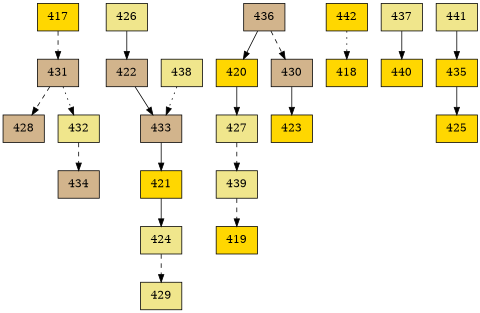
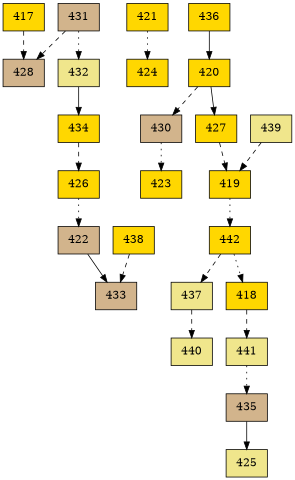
node "426": fillcolor khaki -> gold
node "436": fillcolor tan -> gold
edge "417" -> "431": now "417" -> "428"
edge "426" -> "422": style solid -> dotted
edge "437" -> "440": style solid -> dashed
edge "441" -> "435": style solid -> dotted
edge "436" -> "430": now "420" -> "430"
node "438": fillcolor khaki -> gold
node "440": fillcolor gold -> khaki
node "435": fillcolor gold -> tan
edge "438" -> "433": style dotted -> dashed
edge "430" -> "423": style solid -> dotted
node "427": fillcolor khaki -> gold
node "425": fillcolor gold -> khaki
edge "434" -> "426": added
edge "432" -> "434": style dashed -> solid
edge "433" -> "421": removed
edge "427" -> "439": now "427" -> "419"
node "434": fillcolor tan -> gold
edge "421" -> "424": style solid -> dotted
edge "419" -> "442": added
node "424": fillcolor khaki -> gold
edge "442" -> "437": added
node "429": removed
edge "418" -> "441": added
